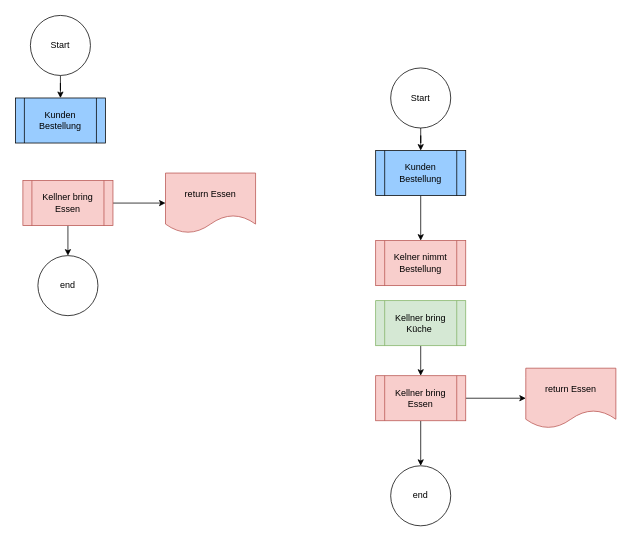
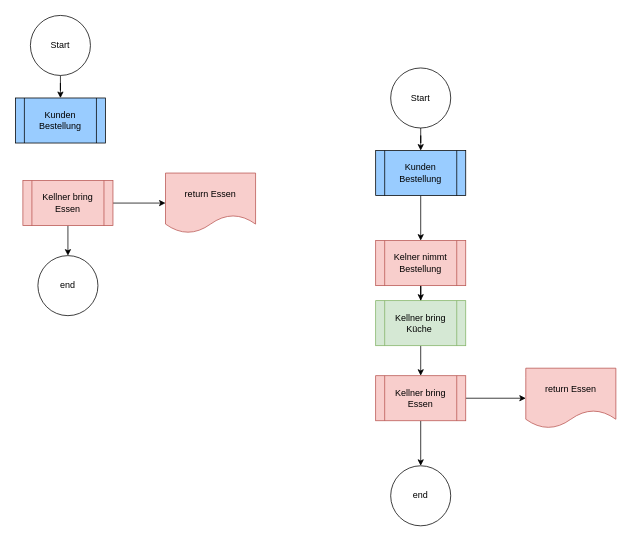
edge "Kelner nimmt Bestellung" -> "Kellner bring Küche": added
